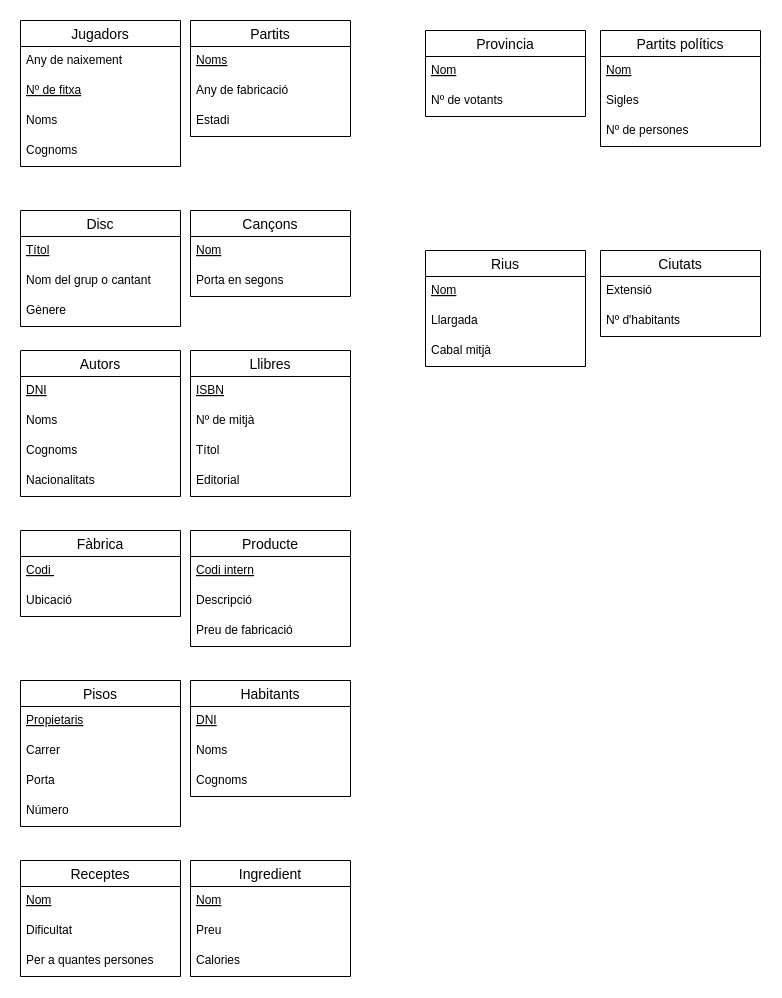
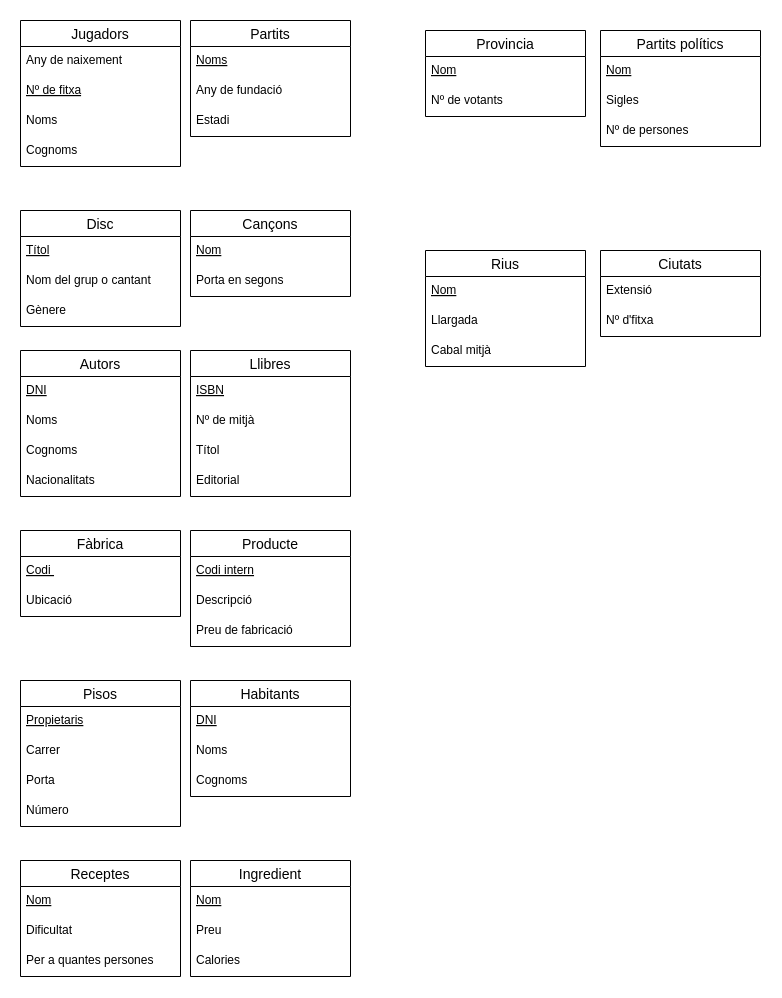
node "Any de fabricació": label "Any de fabricació" -> "Any de fundació"
node "Nº d'habitants": label "Nº d'habitants" -> "Nº d'fitxa"
